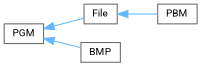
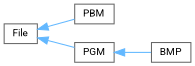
edge "File" -> "PGM": reversed
